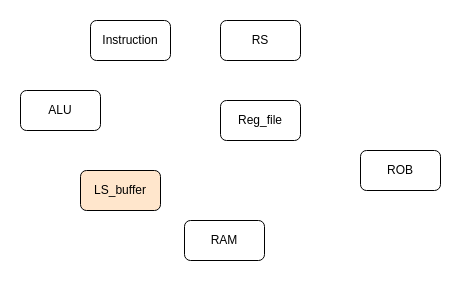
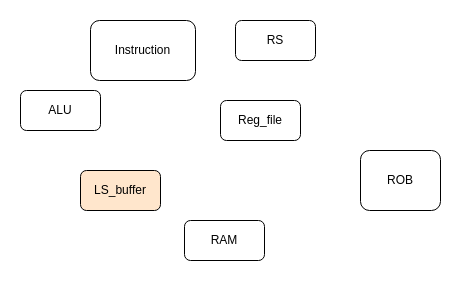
node "Instruction": size 80x40 -> 105x60
node "RS": moved (261, 41) -> (276, 41)
node "ROB": size 80x40 -> 80x60
